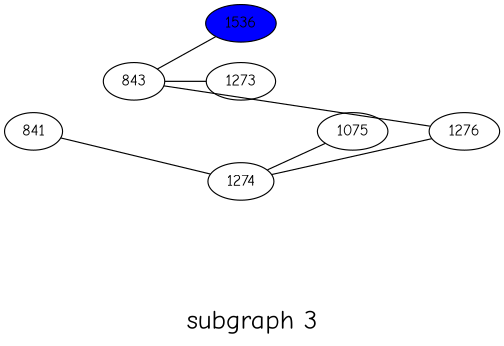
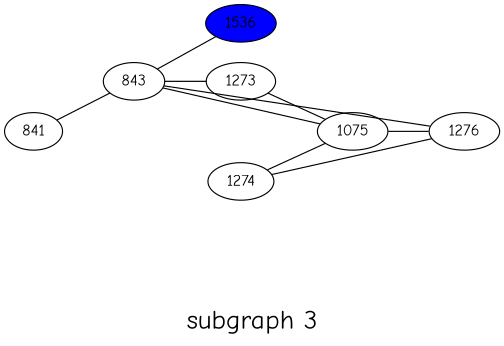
edge "843" -- "1075": added
edge "1273" -- "1075": added
edge "1075" -- "1276": added
edge "841" -- "1274": now "841" -- "843"
